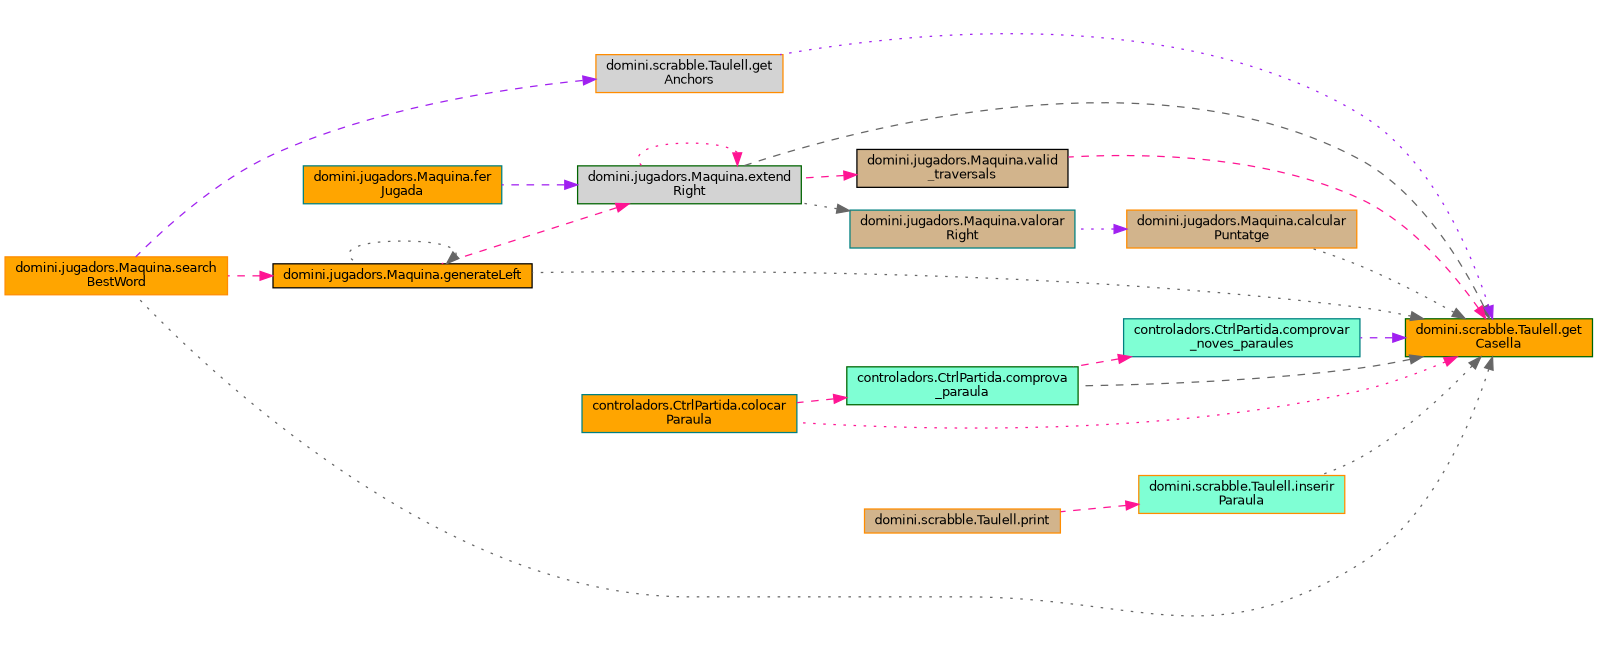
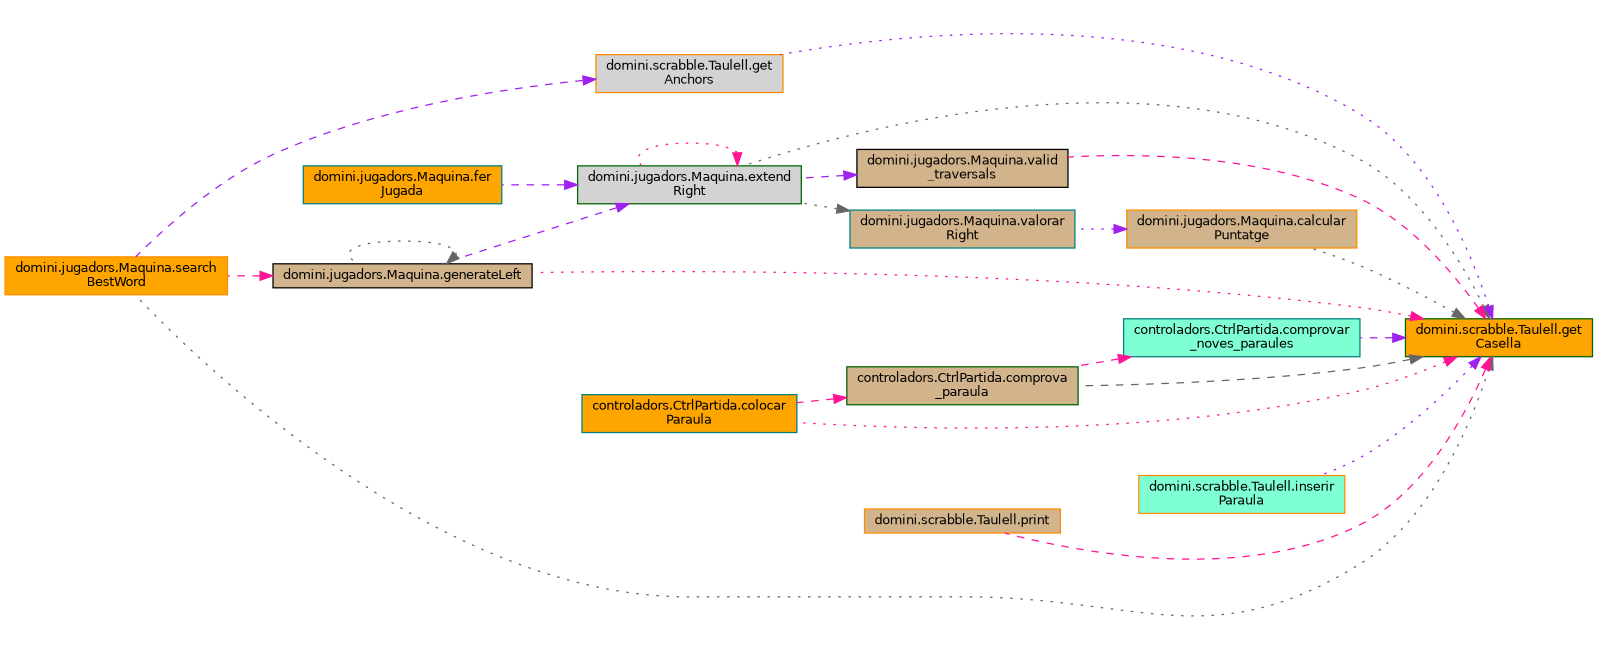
edge "domini.jugadors.Maquina.extend Right" -> "domini.scrabble.Taulell.get Casella": style dashed -> dotted
edge "domini.jugadors.Maquina.extend Right" -> "domini.jugadors.Maquina.valid _traversals": color deeppink -> purple
edge "domini.jugadors.Maquina.generateLeft" -> "domini.jugadors.Maquina.extend Right": color deeppink -> purple
node "domini.jugadors.Maquina.generateLeft": fillcolor orange -> tan
edge "domini.jugadors.Maquina.generateLeft" -> "domini.scrabble.Taulell.get Casella": color gray40 -> deeppink
node "controladors.CtrlPartida.comprova _paraula": fillcolor aquamarine -> tan
edge "domini.scrabble.Taulell.inserir Paraula" -> "domini.scrabble.Taulell.get Casella": color gray40 -> purple
edge "domini.scrabble.Taulell.print" -> "domini.scrabble.Taulell.inserir Paraula": now "domini.scrabble.Taulell.print" -> "domini.scrabble.Taulell.get Casella"
